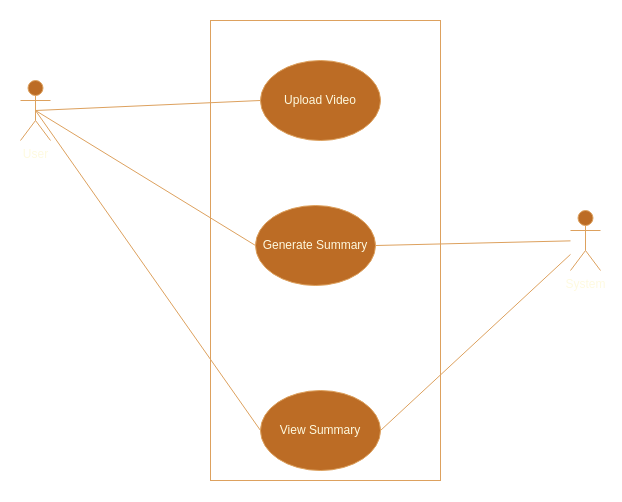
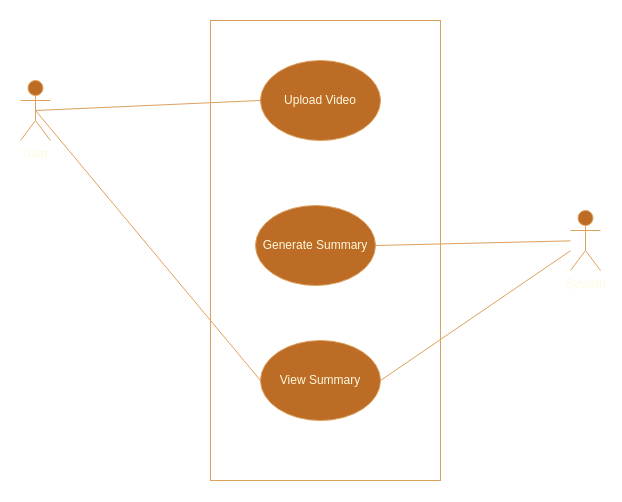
edge "User" -- "Generate Summary": removed
node "View Summary": moved (321, 431) -> (321, 381)
